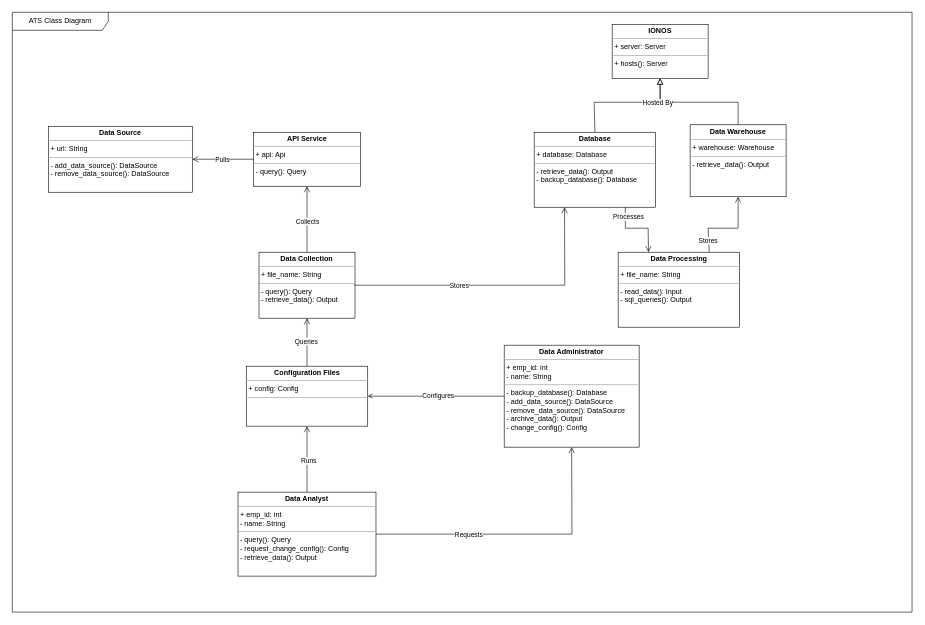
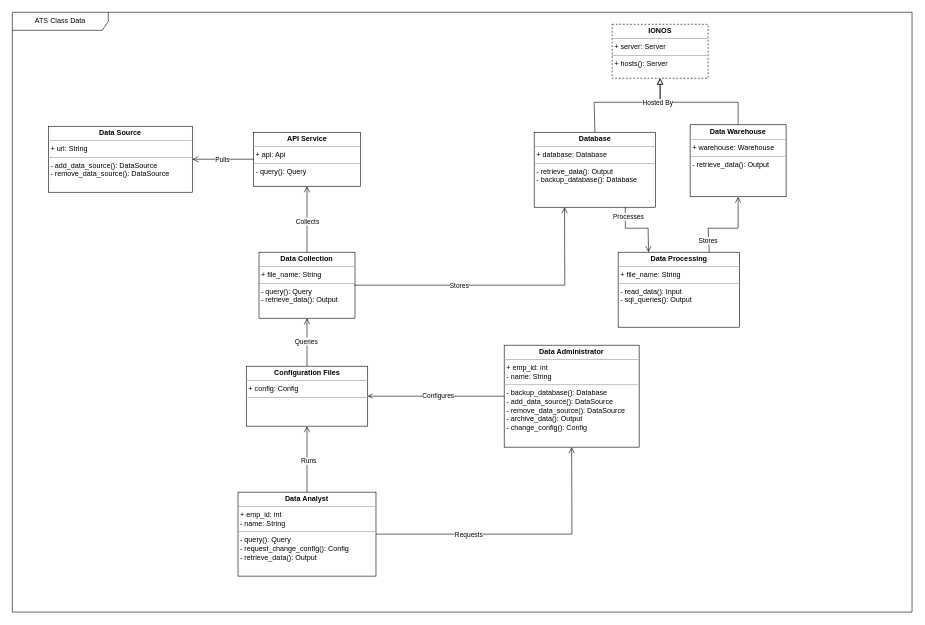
node "ATS Class Diagram": label "ATS Class Diagram" -> "ATS Class Data"
node "IONOS + server: Server + hosts(): Server": style solid -> dashed
